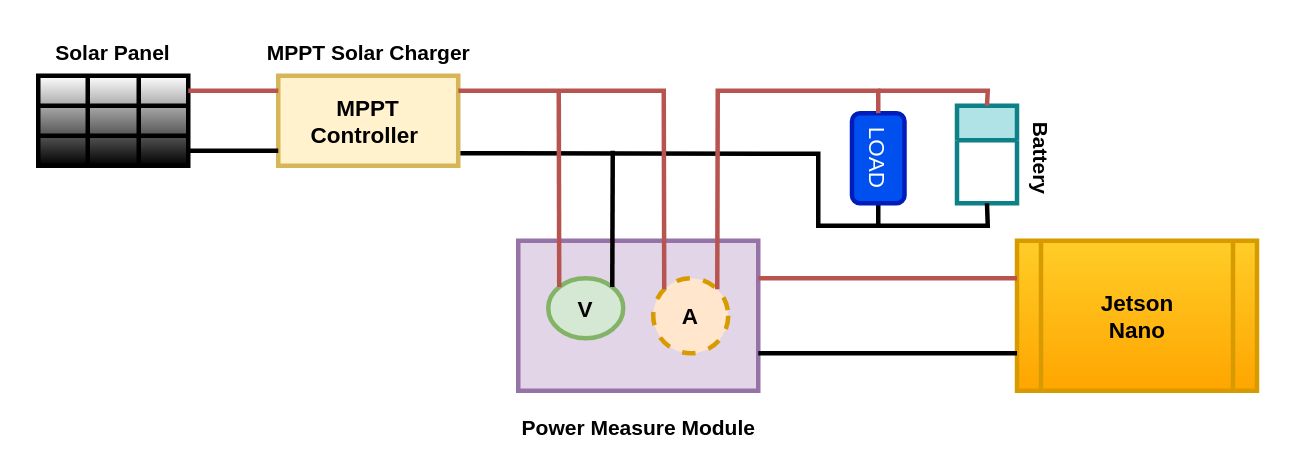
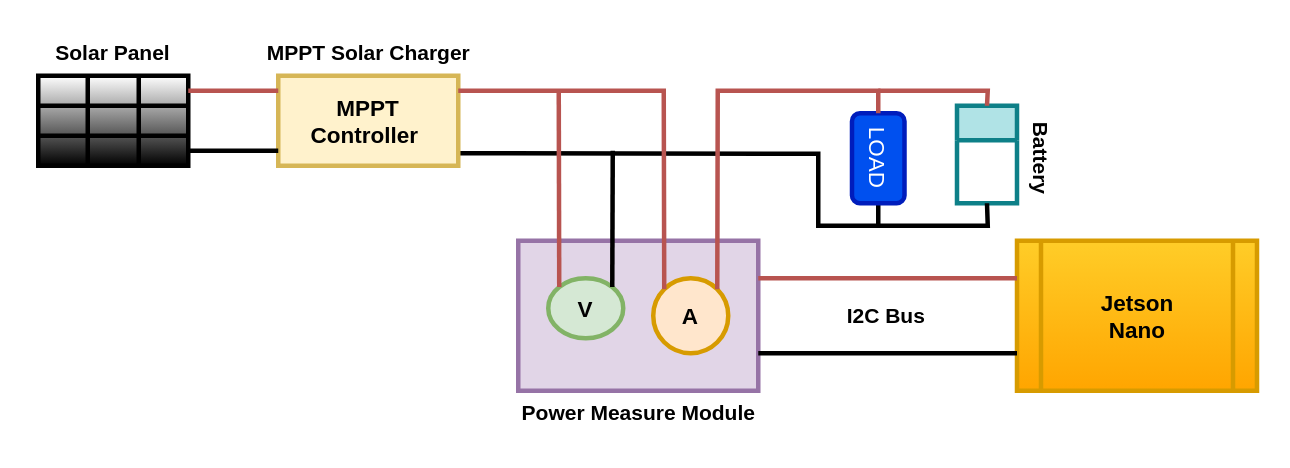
node "A": style dashed -> solid
node "I2C Bus": added
node "Power Measure Module": moved (638, 428) -> (638, 413)
